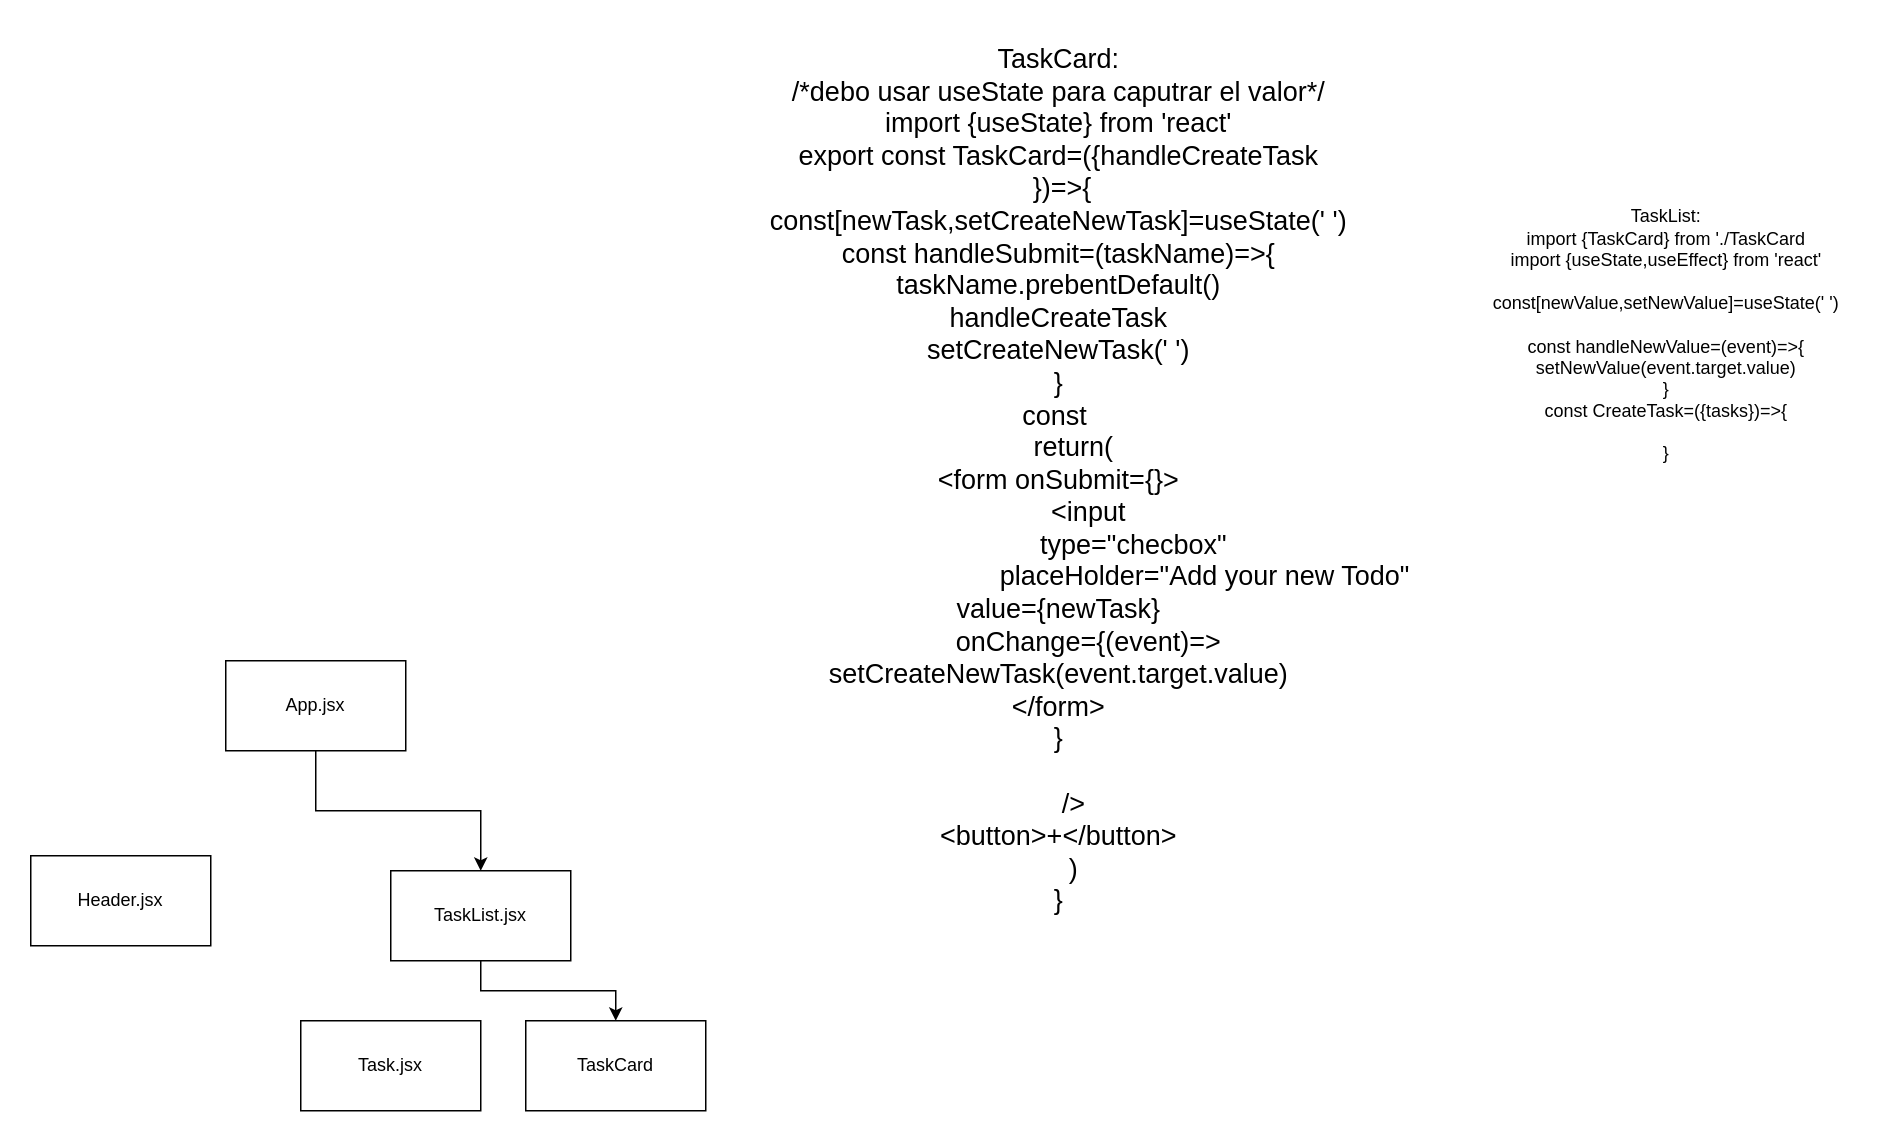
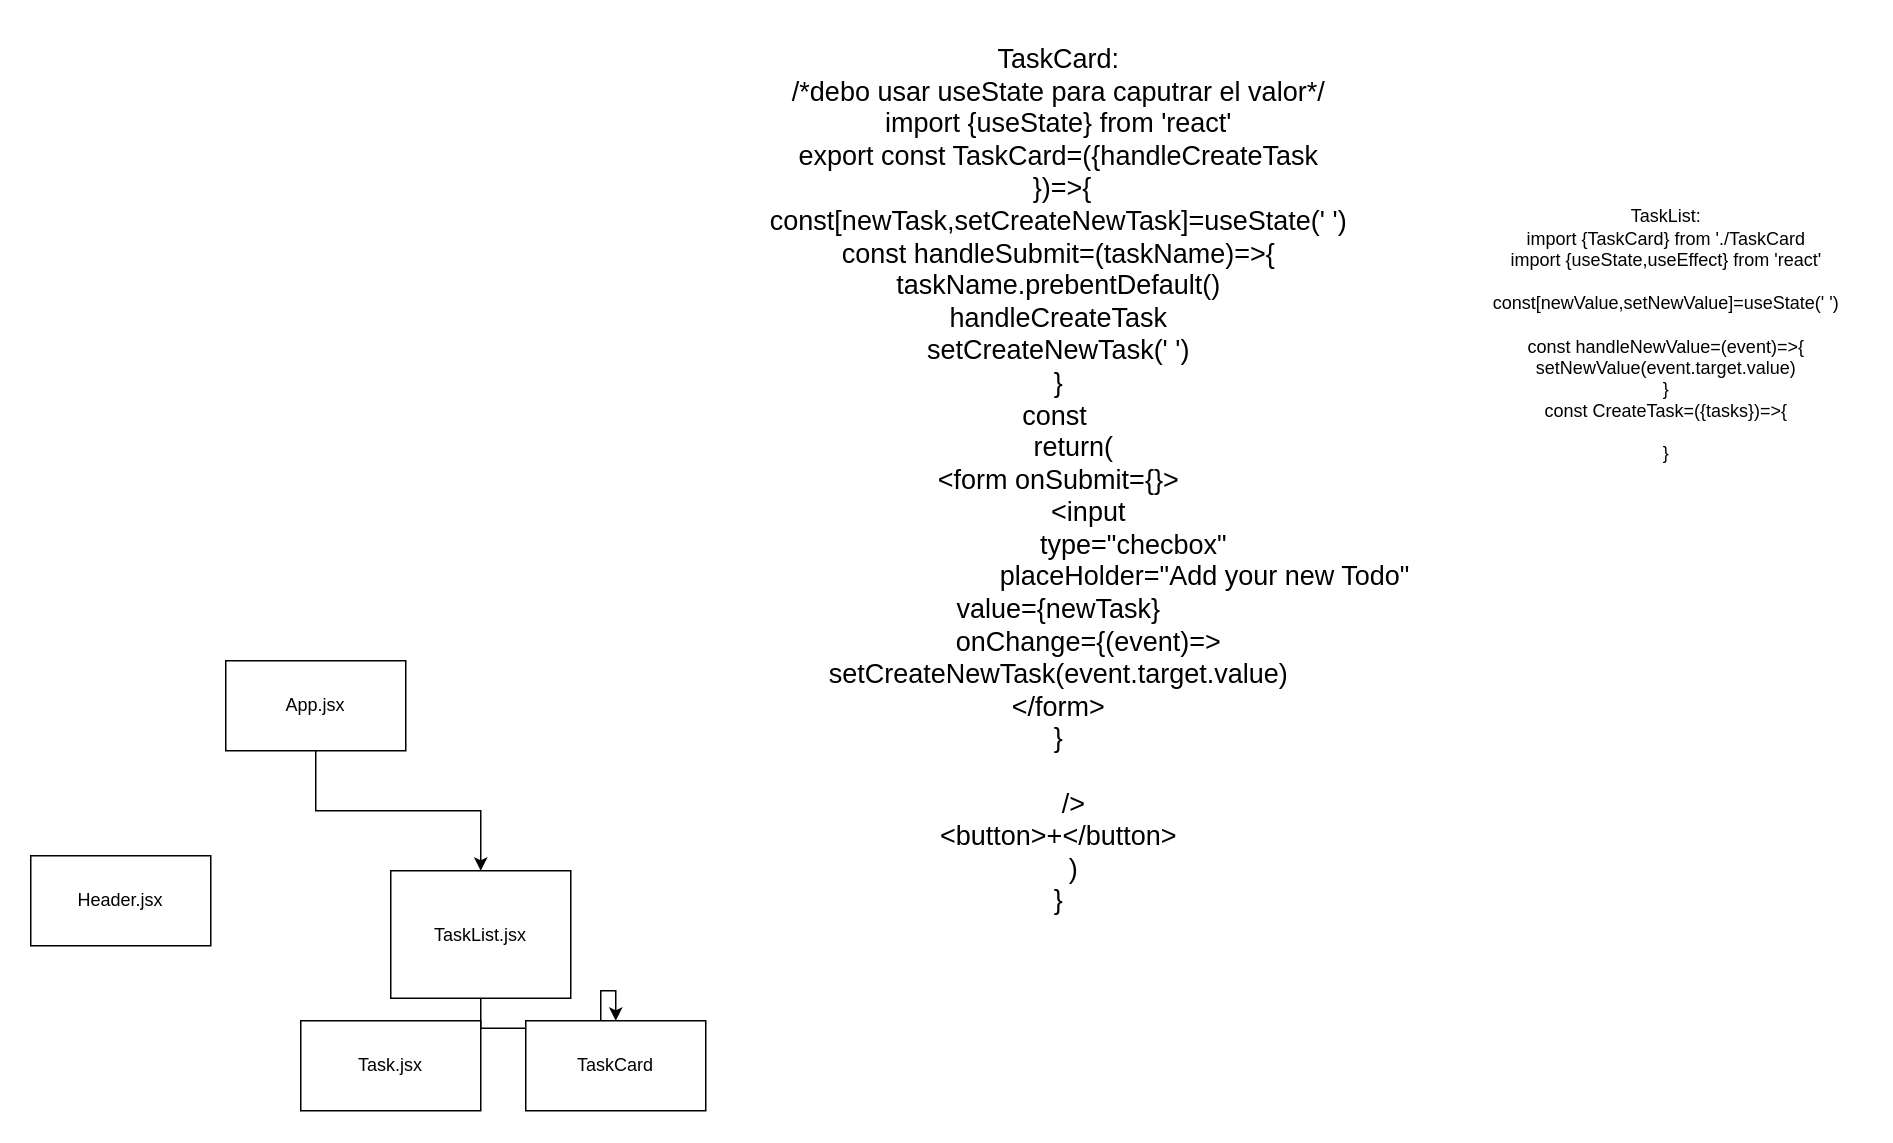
node "TaskList.jsx": size 180x90 -> 180x128
